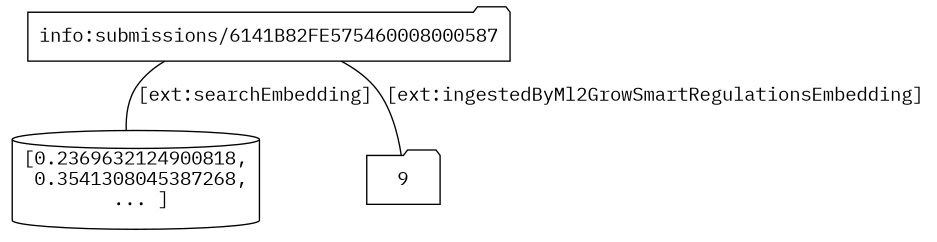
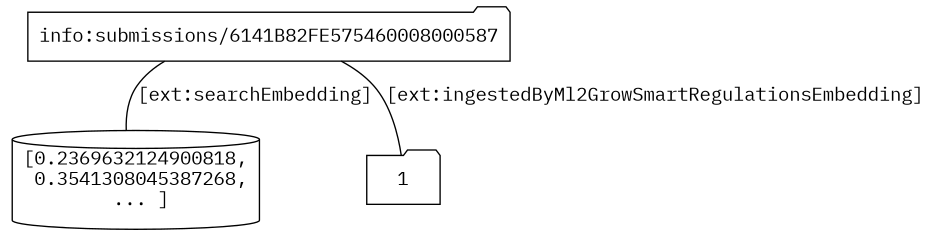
node "9": label "9" -> "1"
